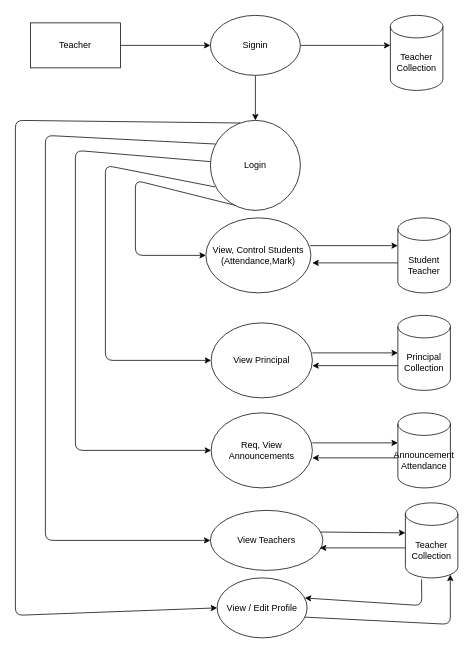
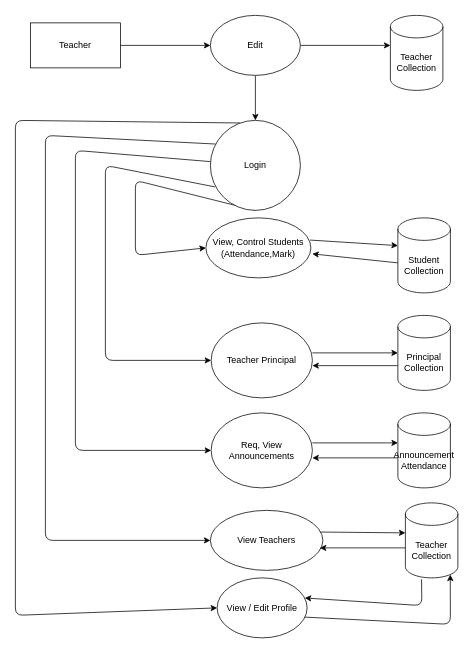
node "Signin": label "Signin" -> "Edit"
node "View, Control Students (Attendance,Mark)": size 105x75 -> 105x60
node "Student Teacher": label "Student Teacher" -> "Student Collection"
node "View Principal": label "View Principal" -> "Teacher Principal"
